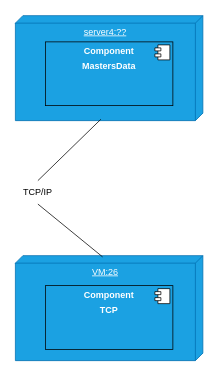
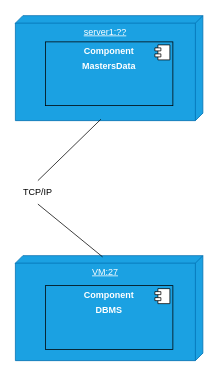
node "server4:??": label "server4:??" -> "server1:??"
node "VM:26": label "VM:26" -> "VM:27"
node "Component TCP": label "Component TCP" -> "Component DBMS"
